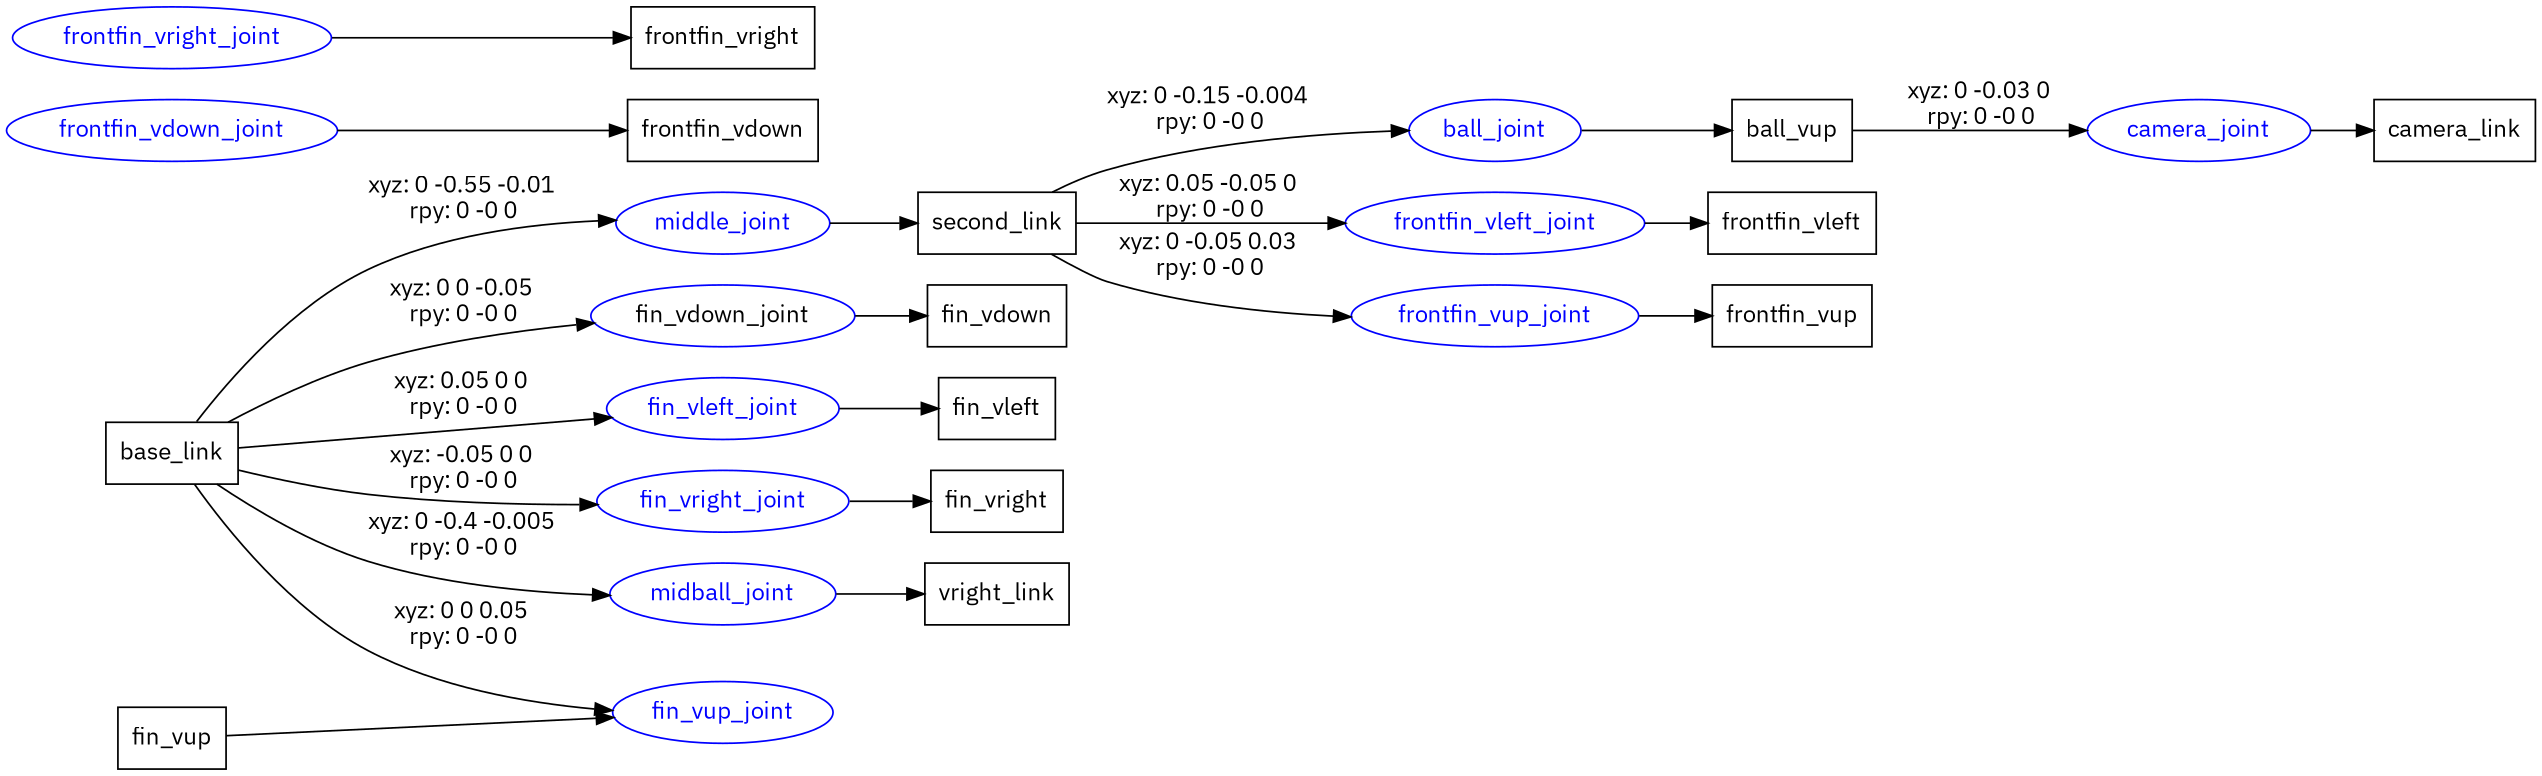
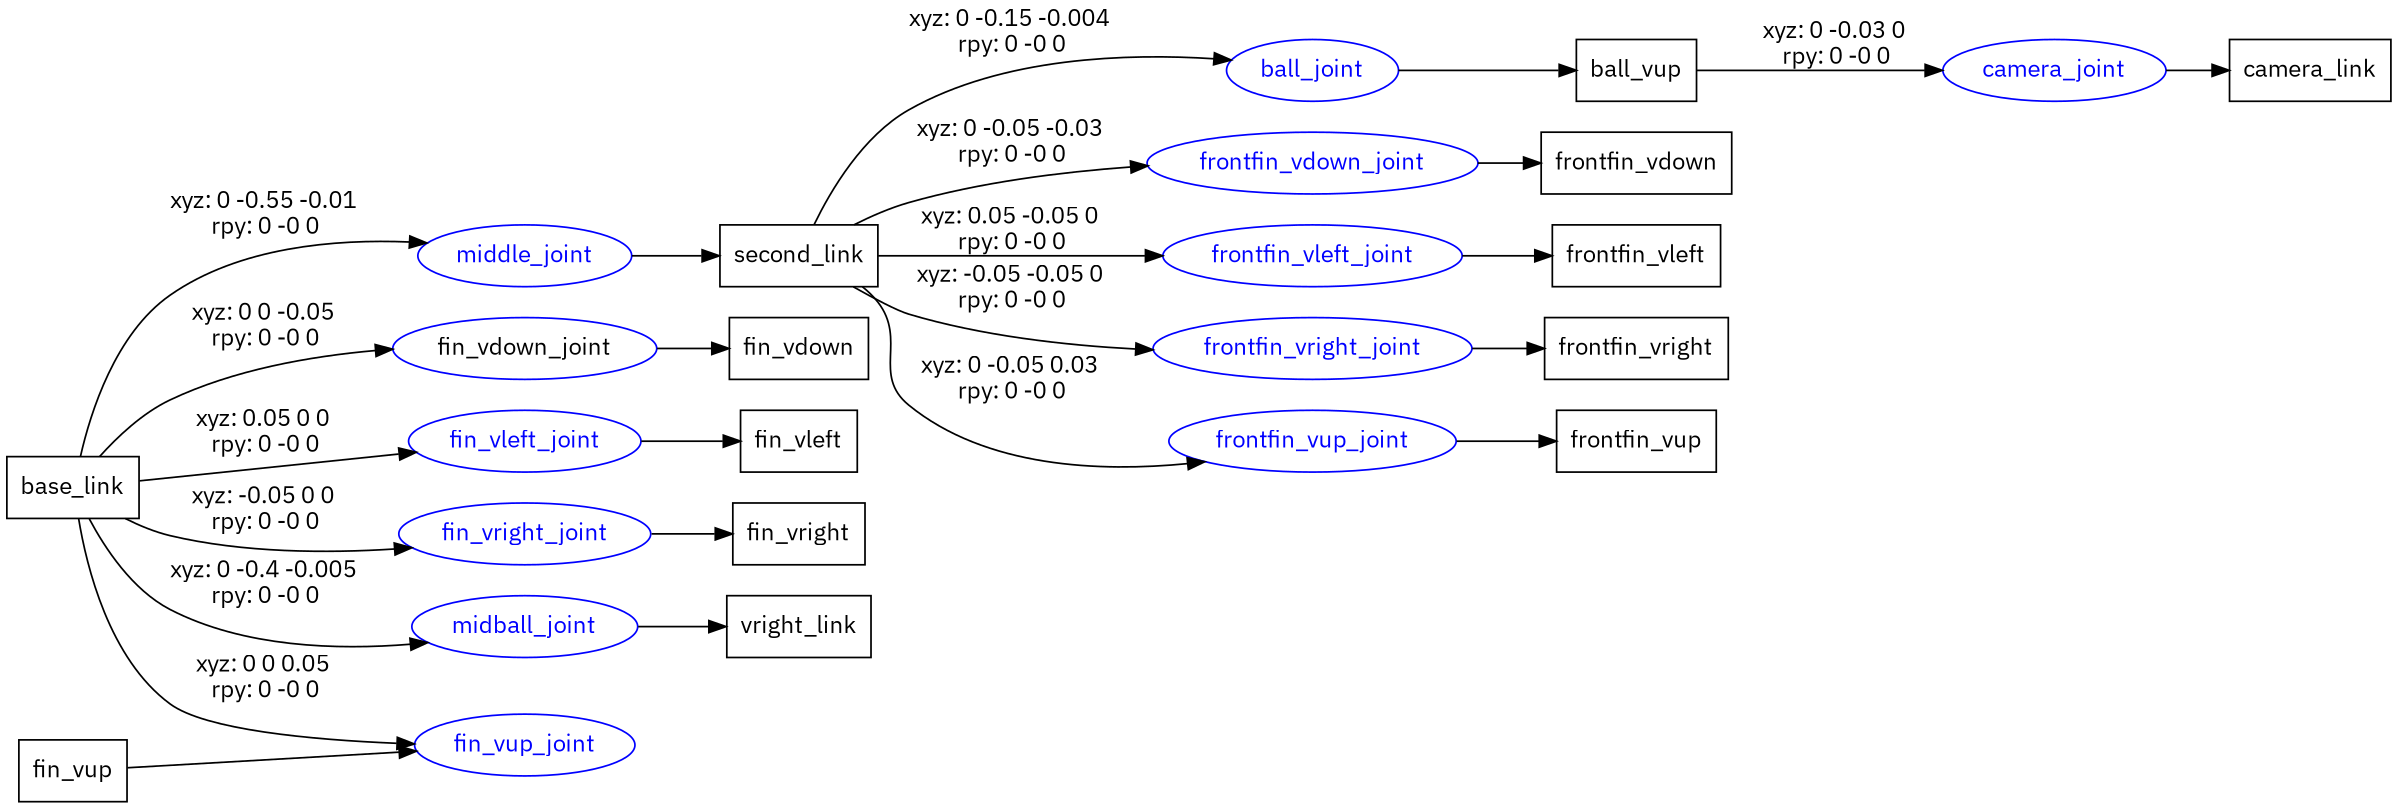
edge "second_link" -> "frontfin_vdown_joint": added, label "xyz: 0 -0.05 -0.03 rpy: 0 -0 0"
edge "second_link" -> "frontfin_vright_joint": added, label "xyz: -0.05 -0.05 0 rpy: 0 -0 0"
